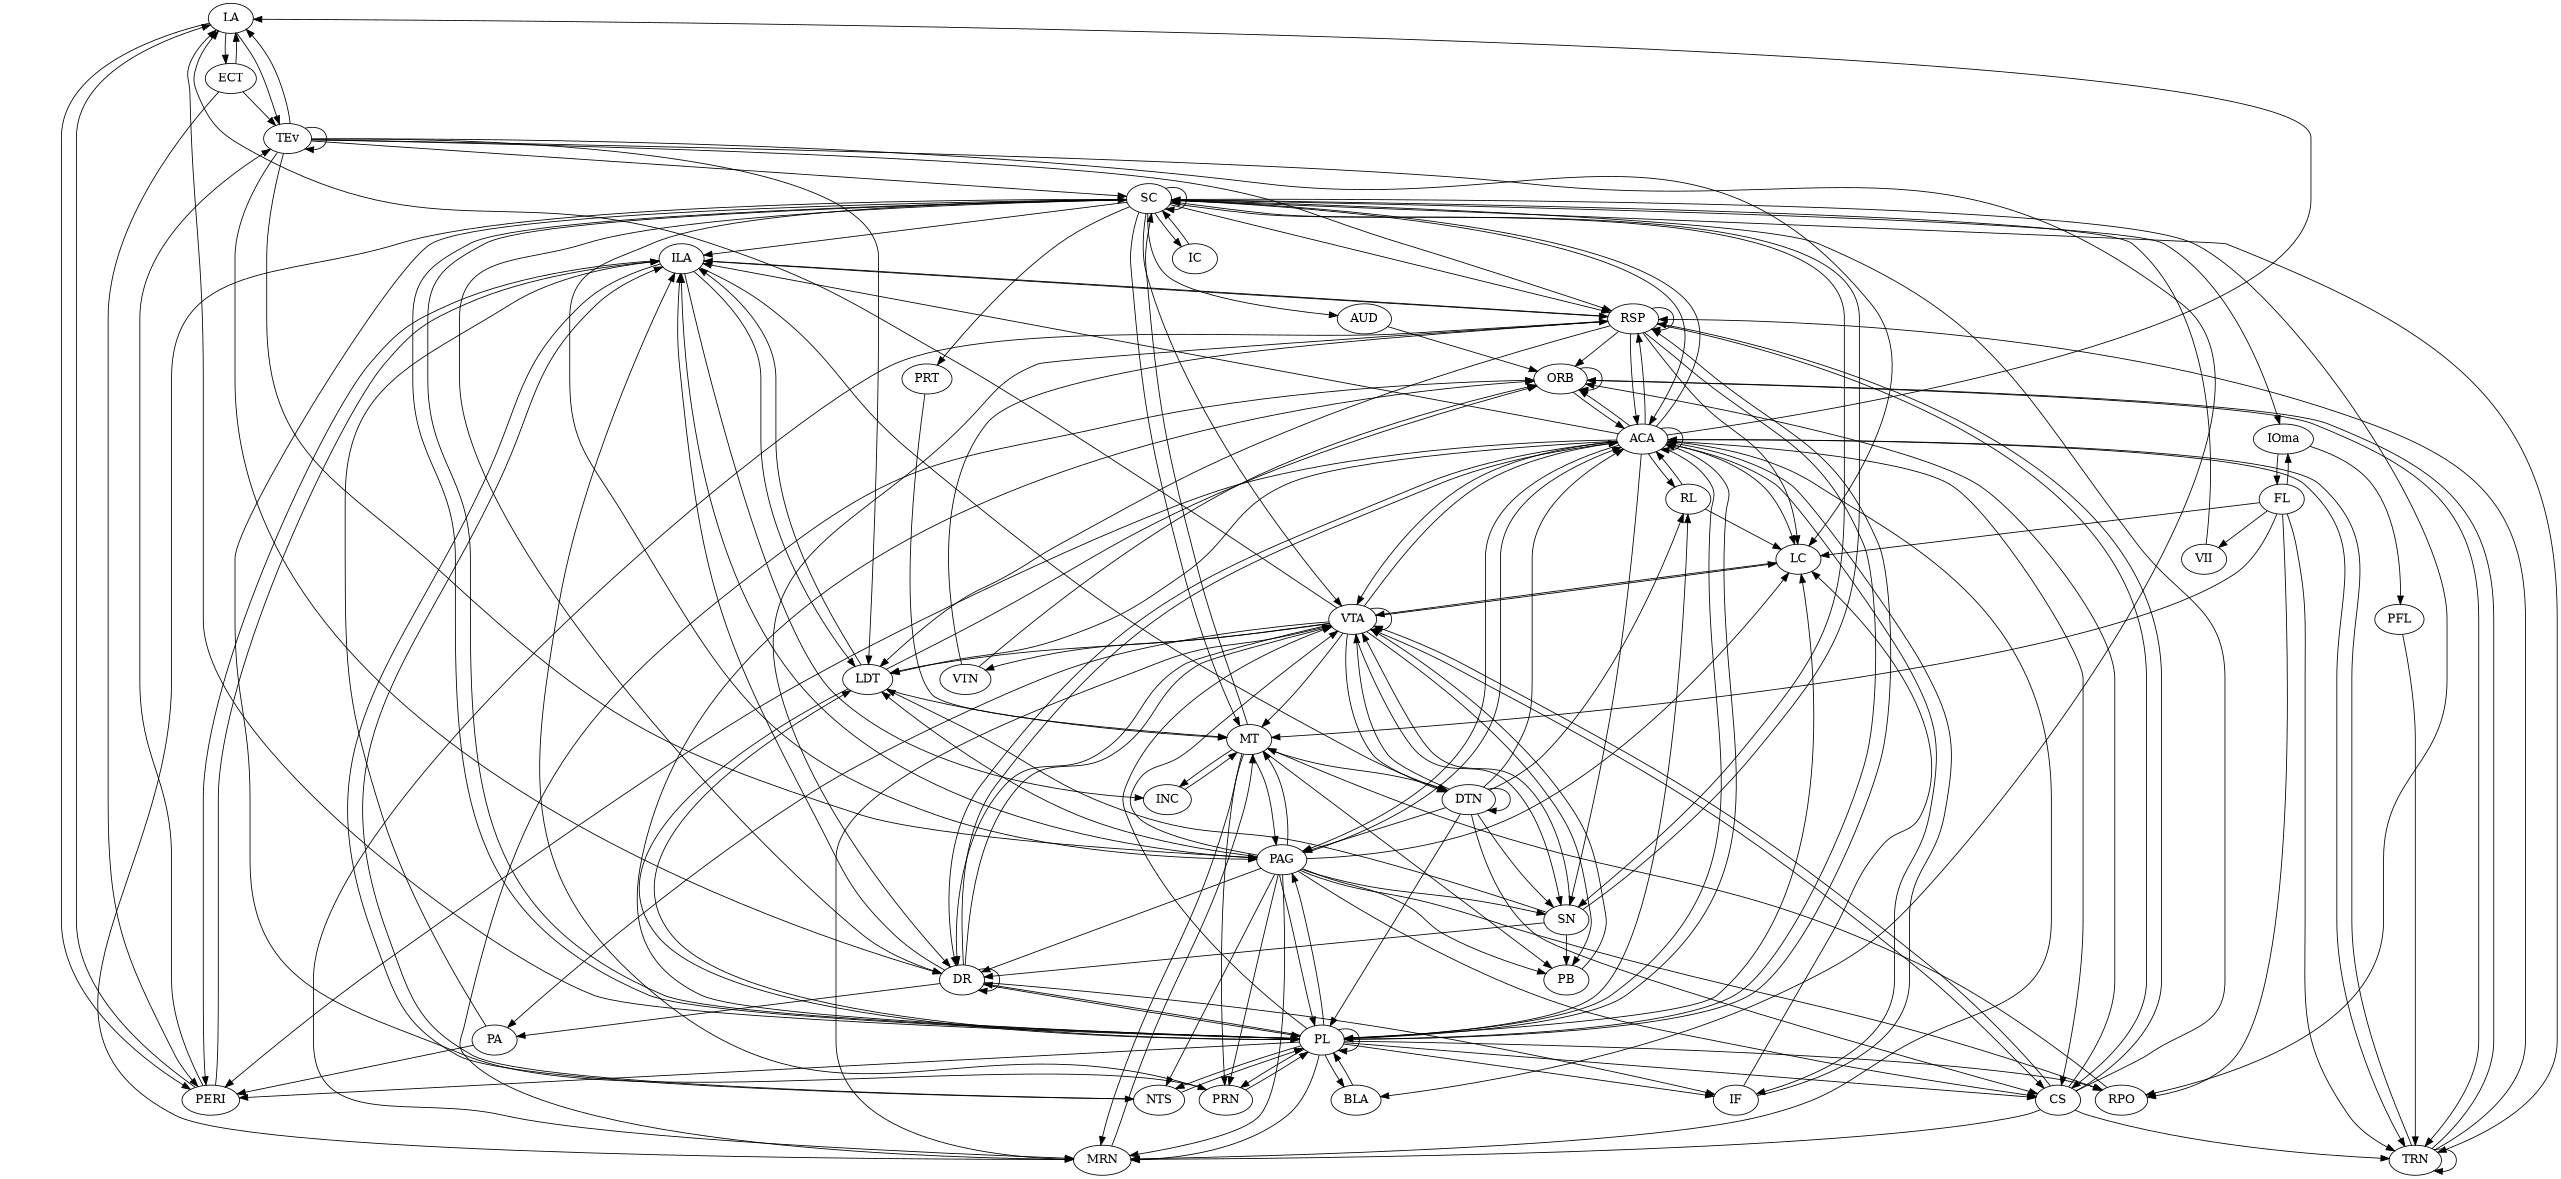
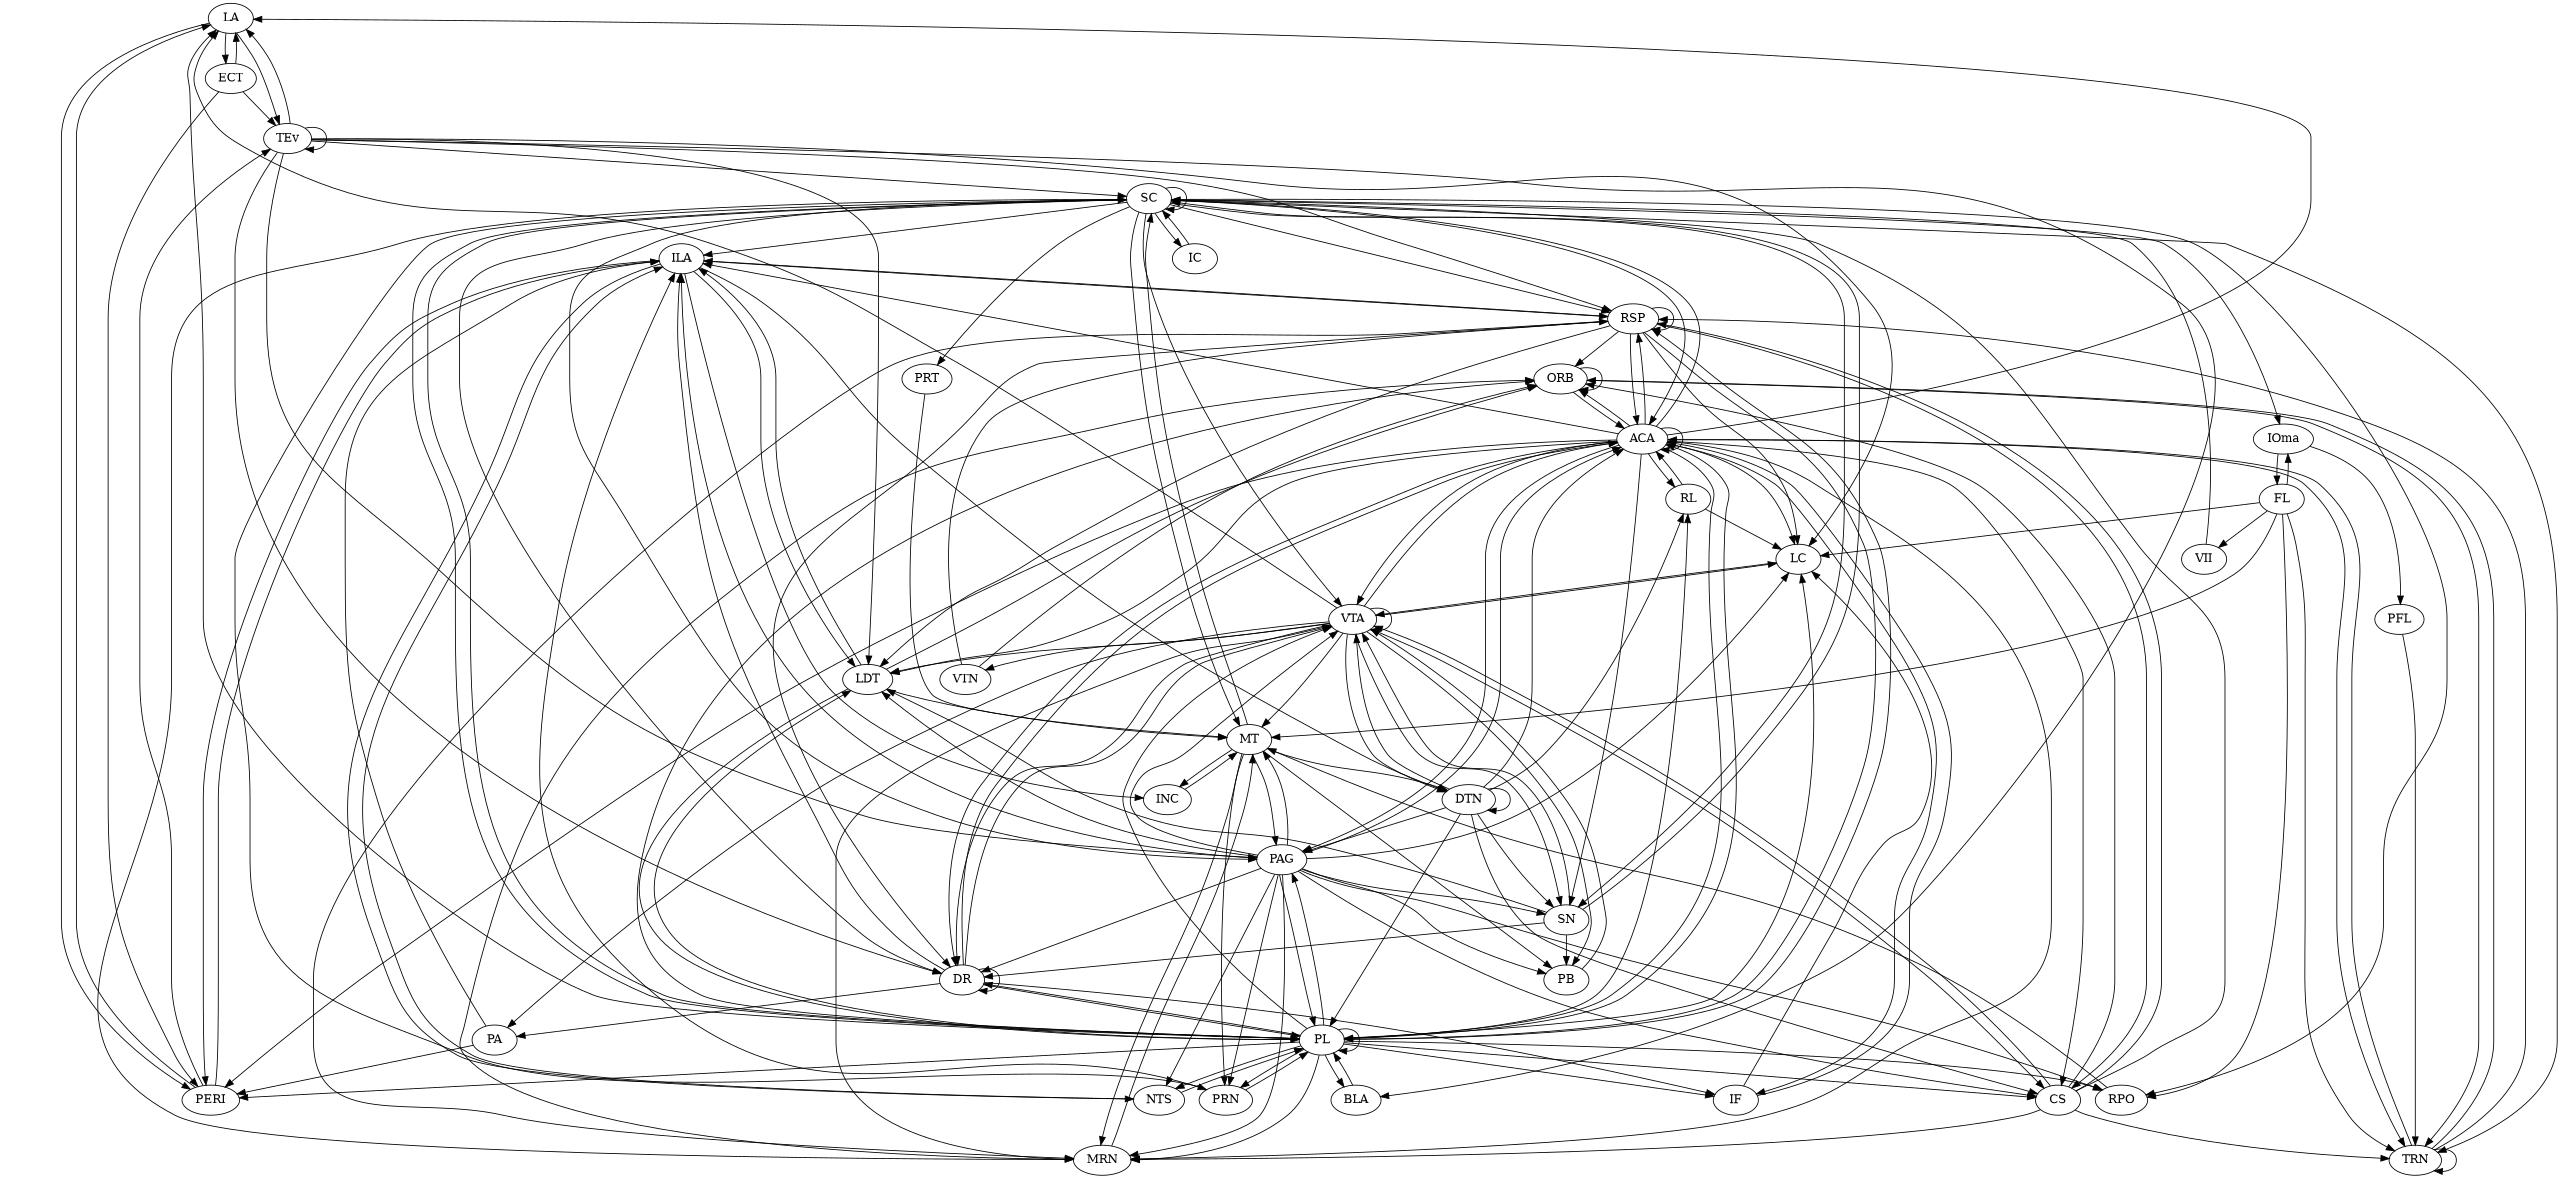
node "AUD": removed
